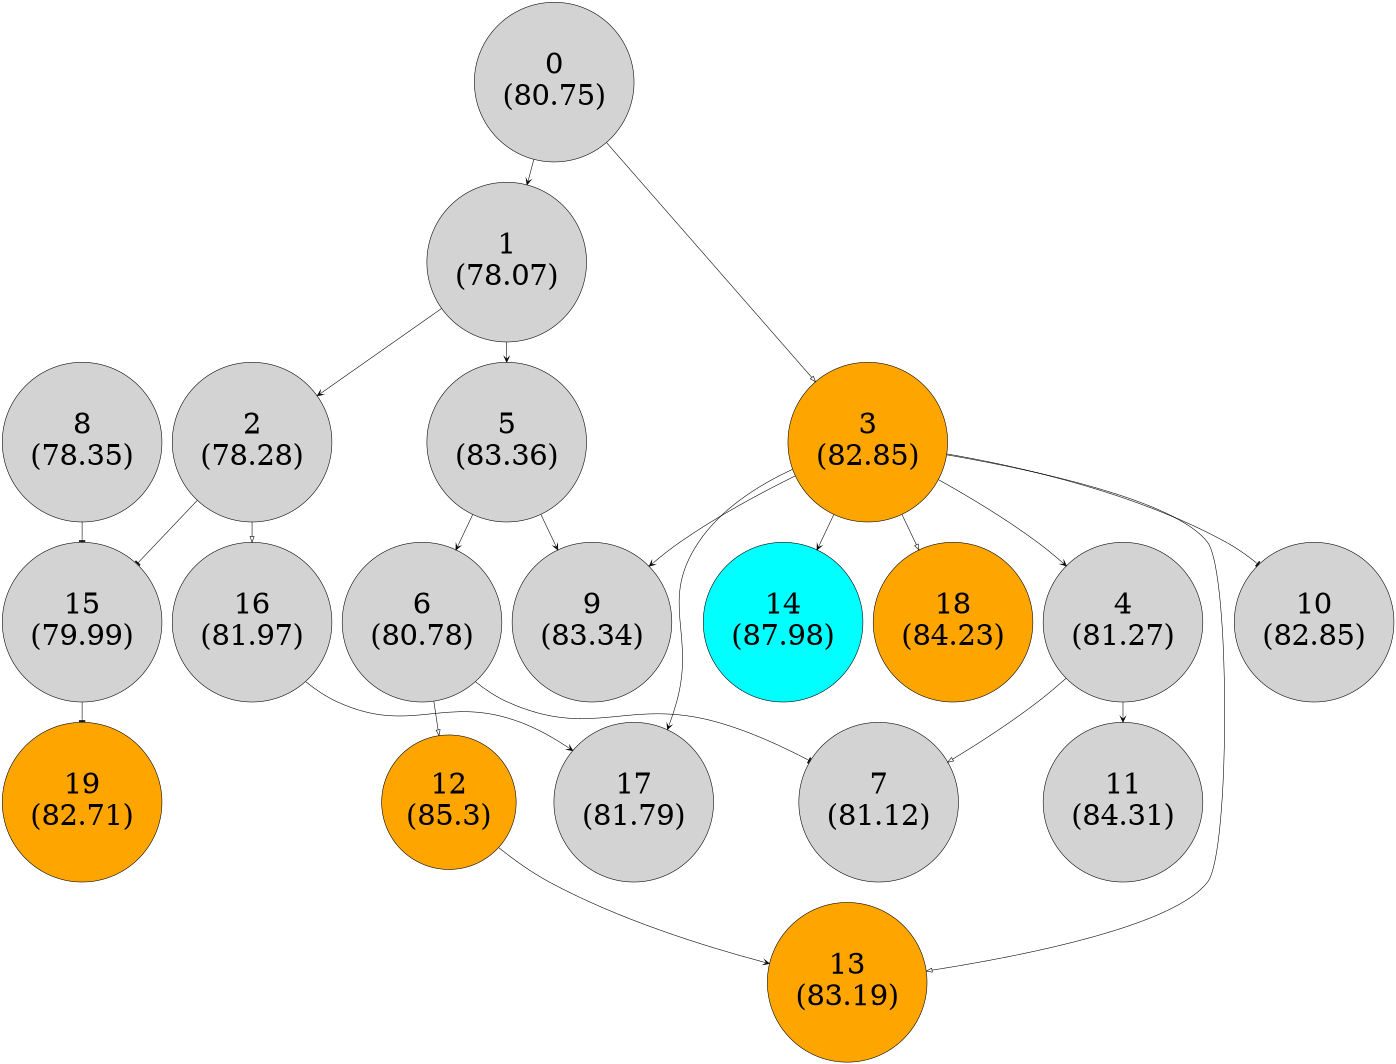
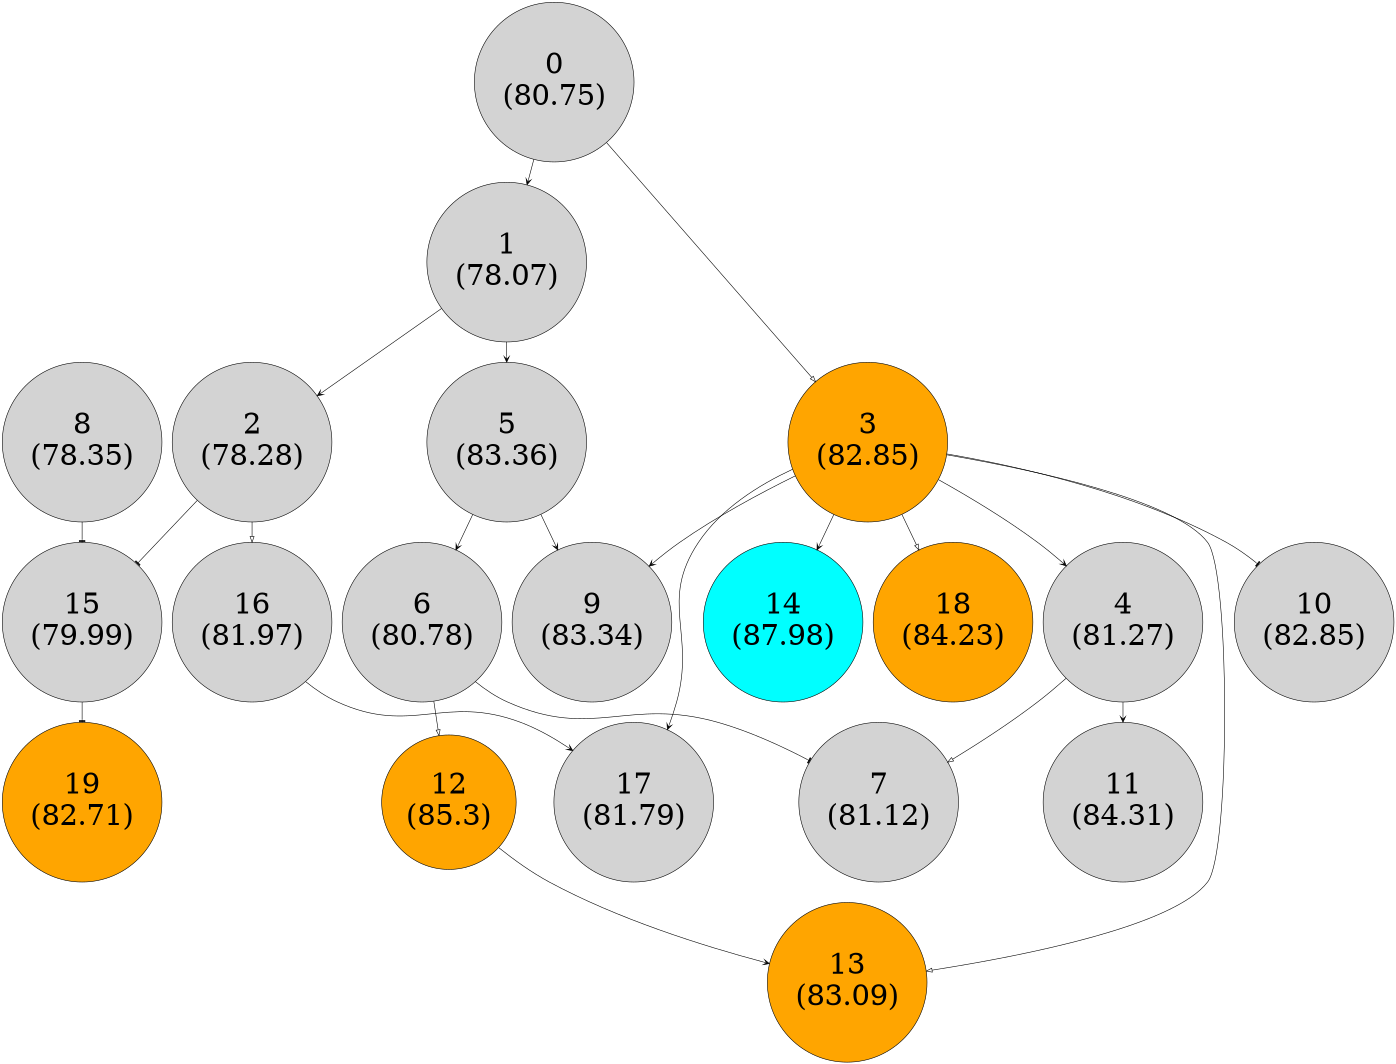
node "13 (83.19)": label "13 (83.19)" -> "13 (83.09)"
